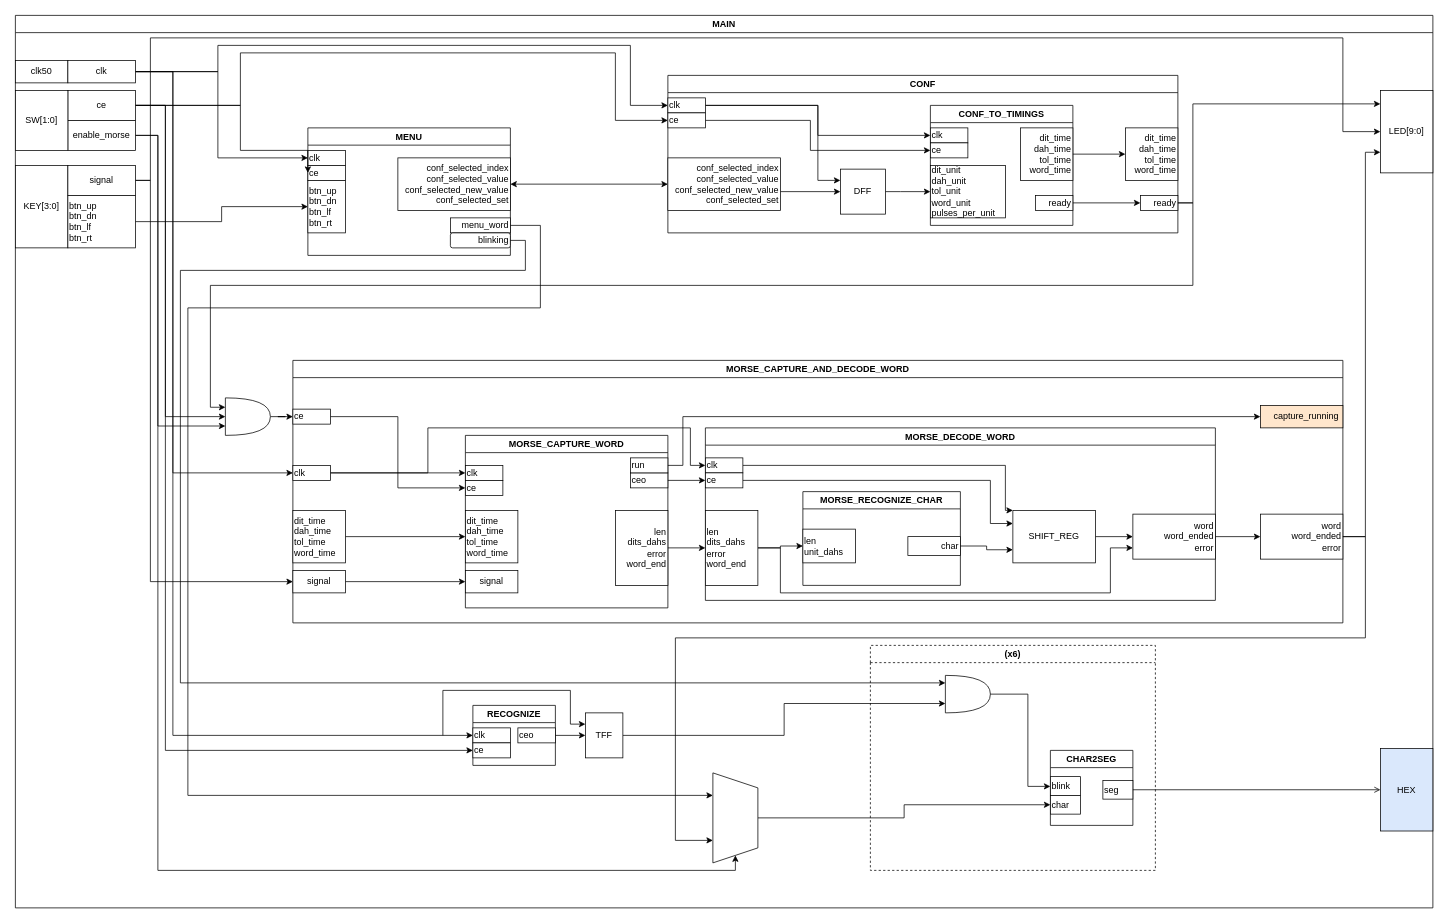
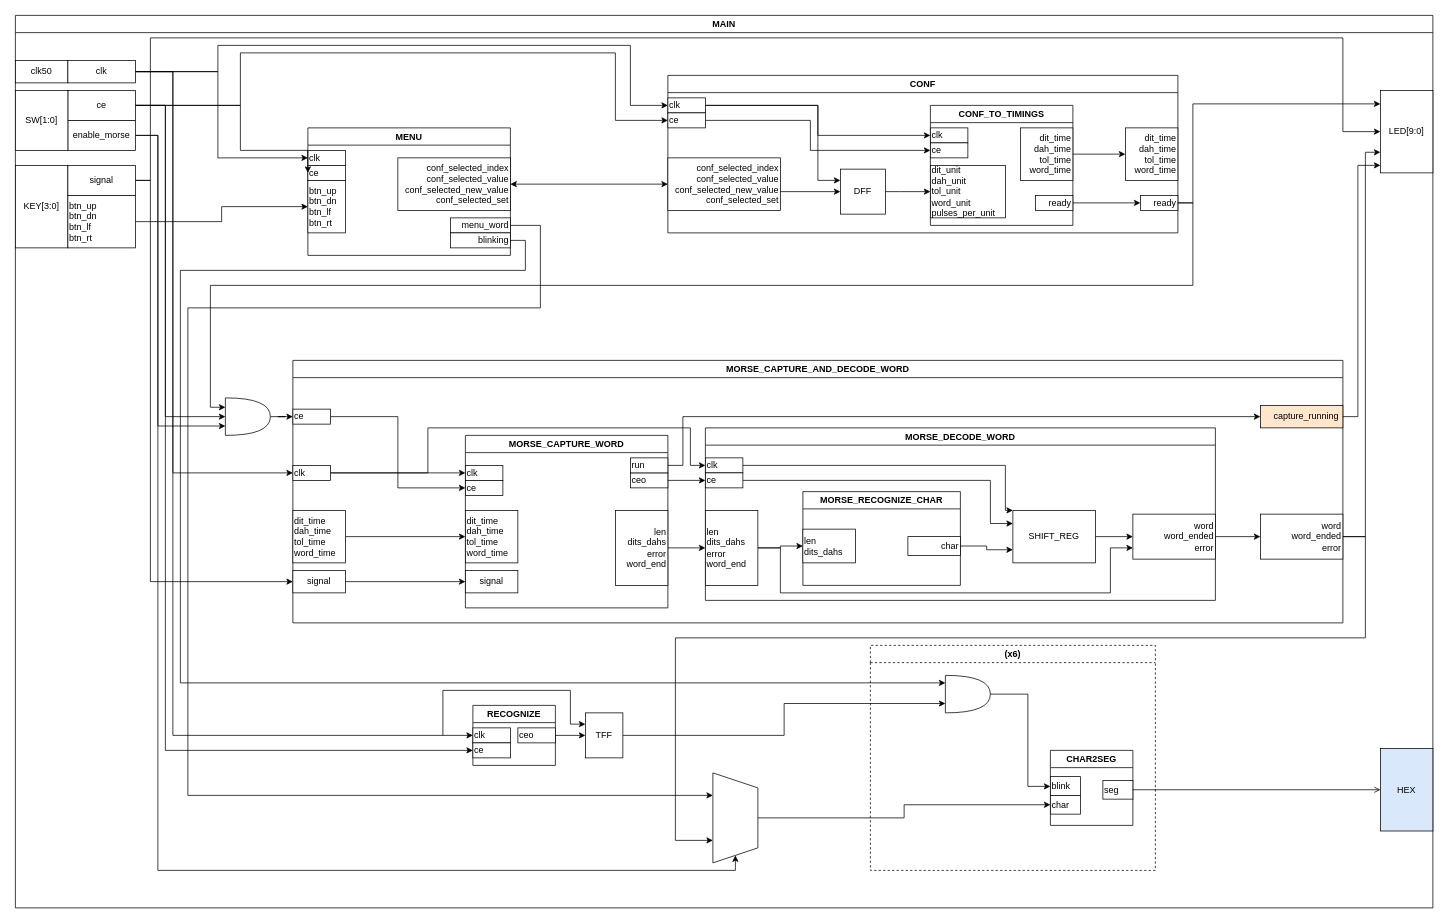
edge "capture_running" -> "LED[9:0]": added
node "blinking": shape rounded rectangle -> rectangle
node "len unit_dahs": label "len unit_dahs" -> "len dits_dahs"
